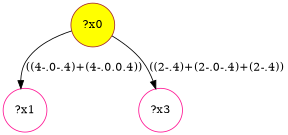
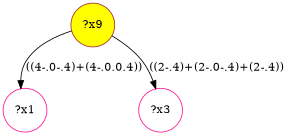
node "?x0": label "?x0" -> "?x9"
